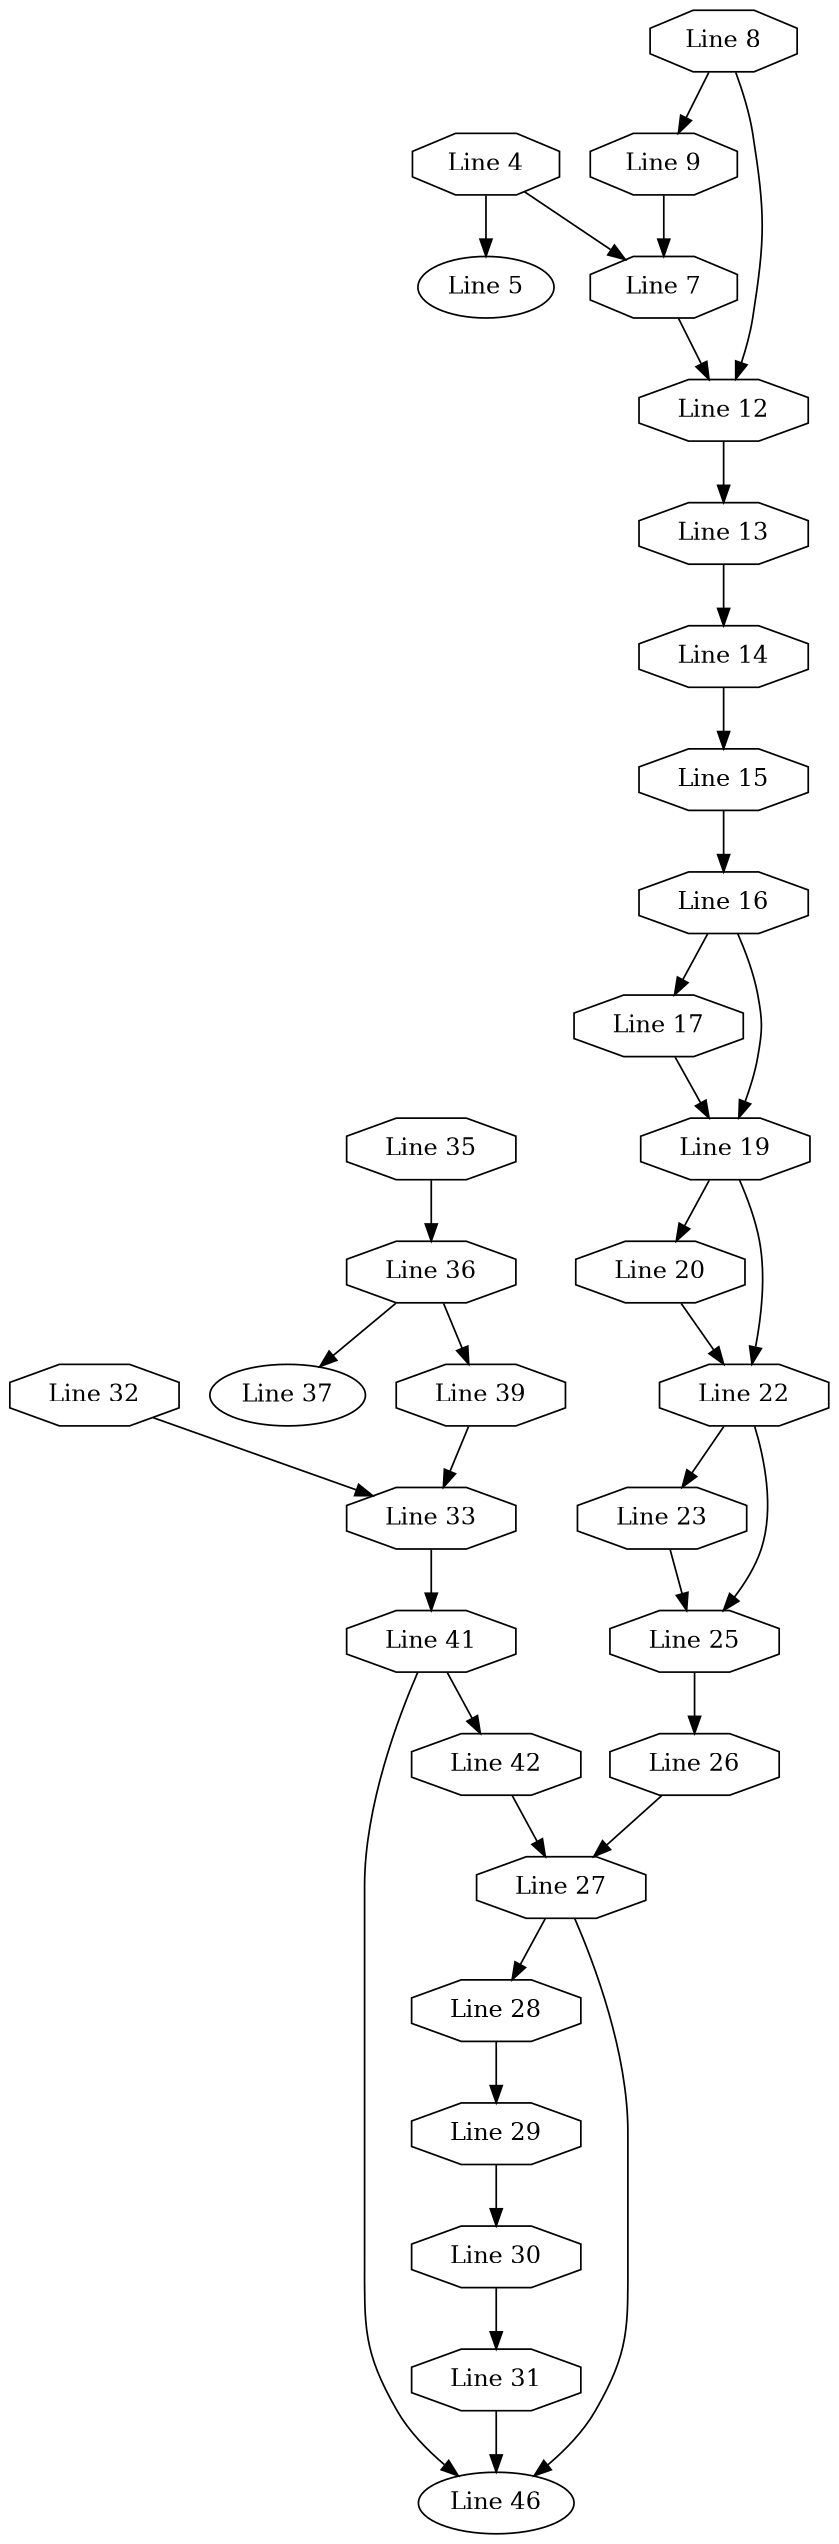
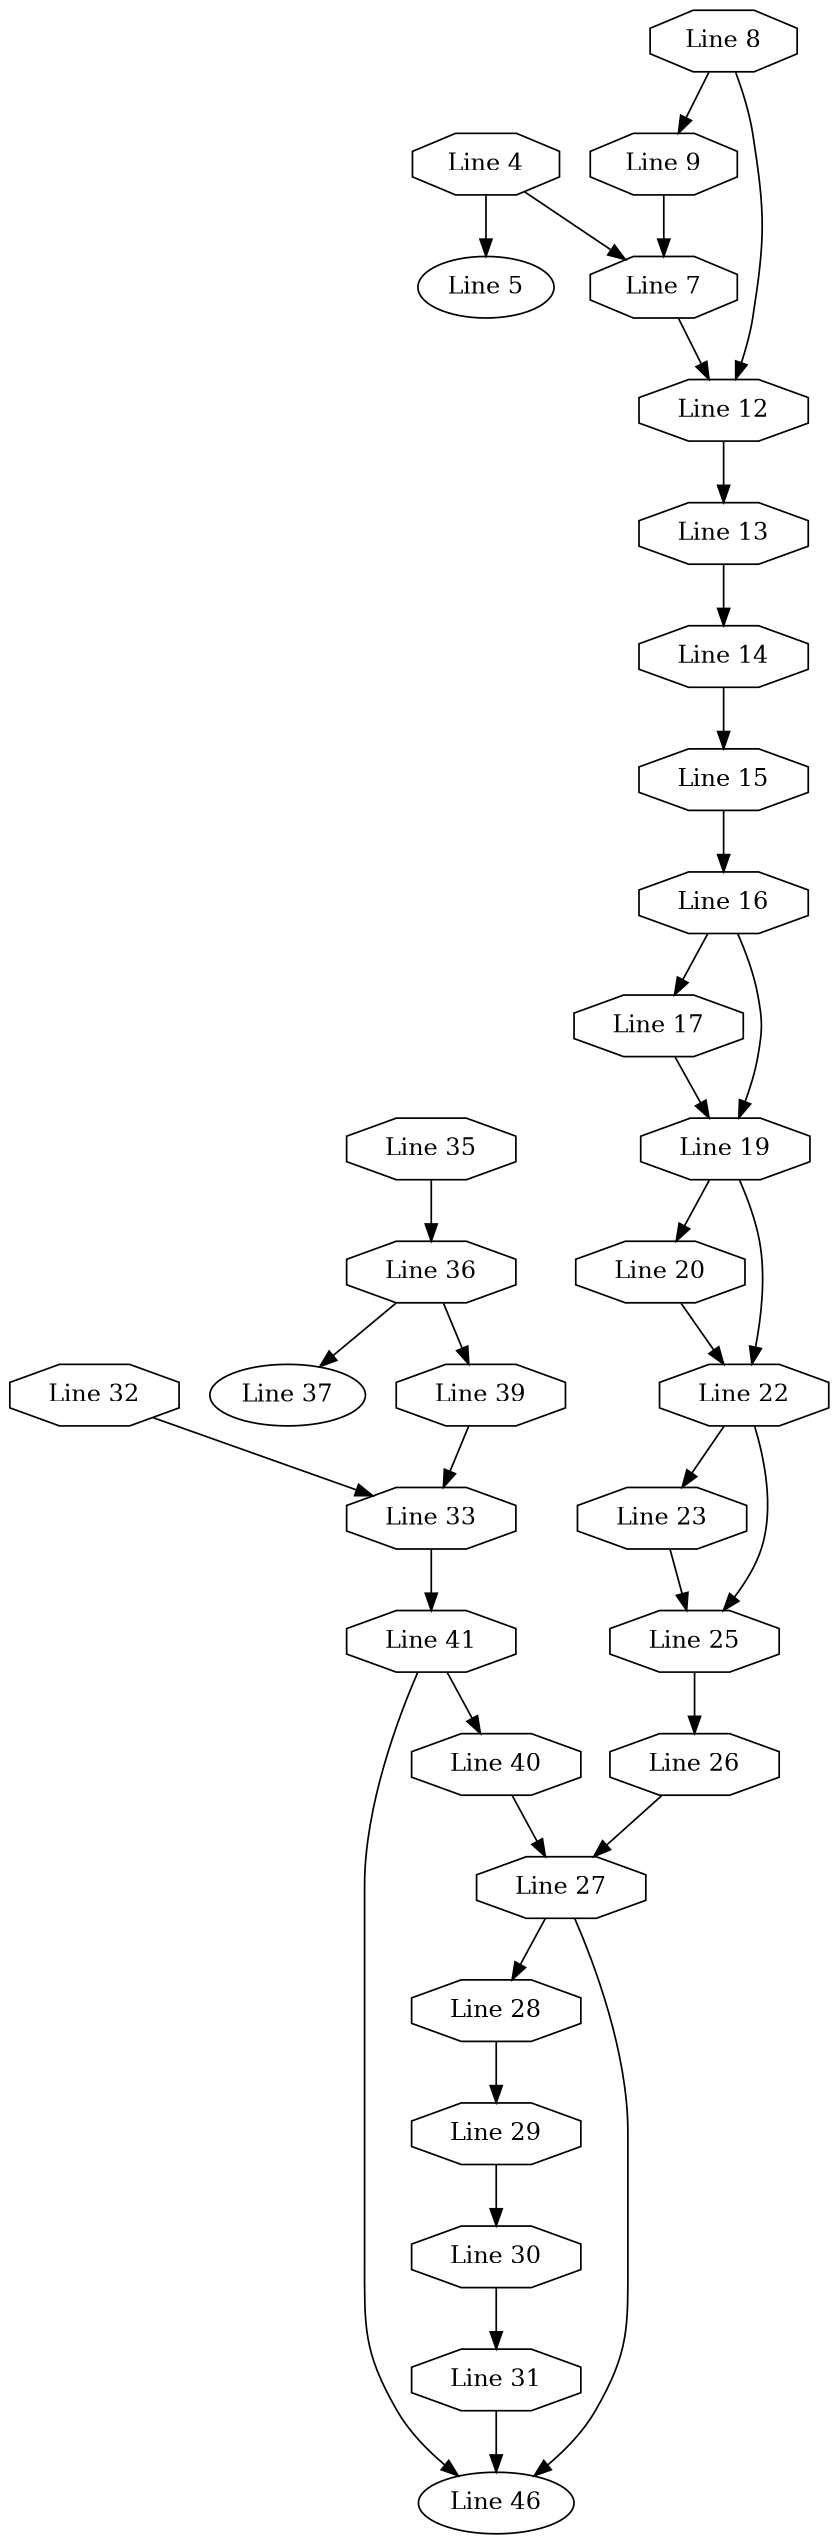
node "Line 42": label "Line 42" -> "Line 40"
